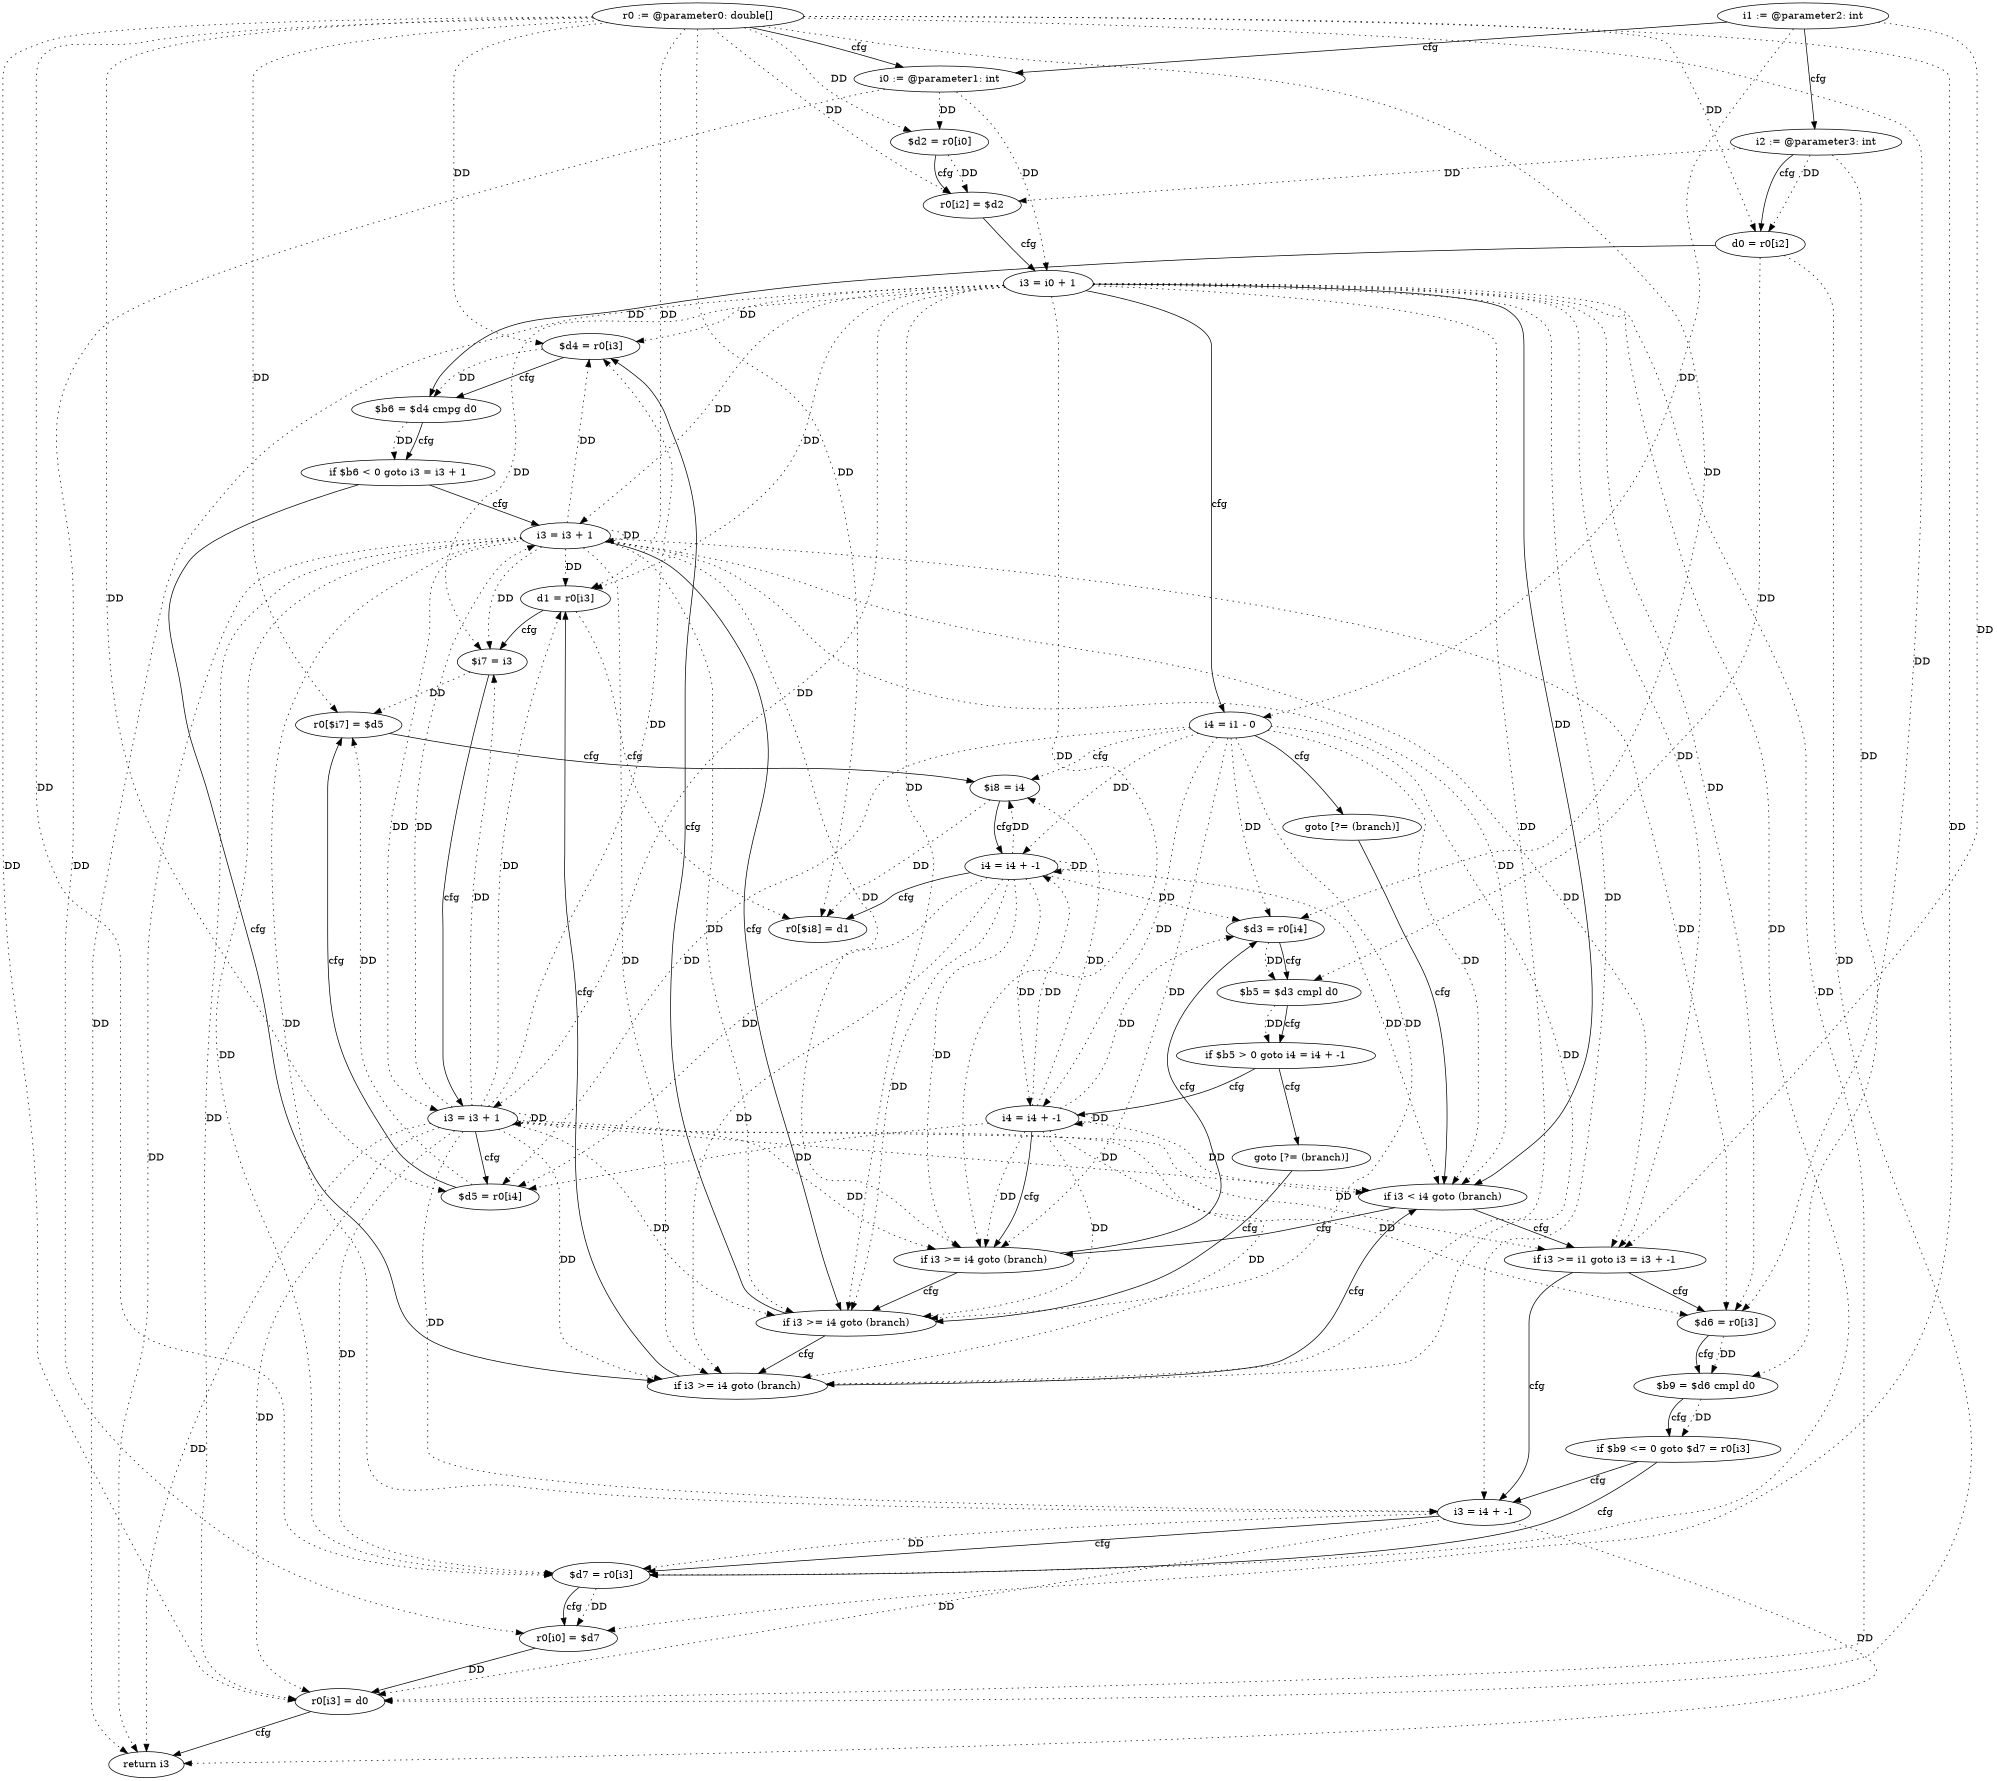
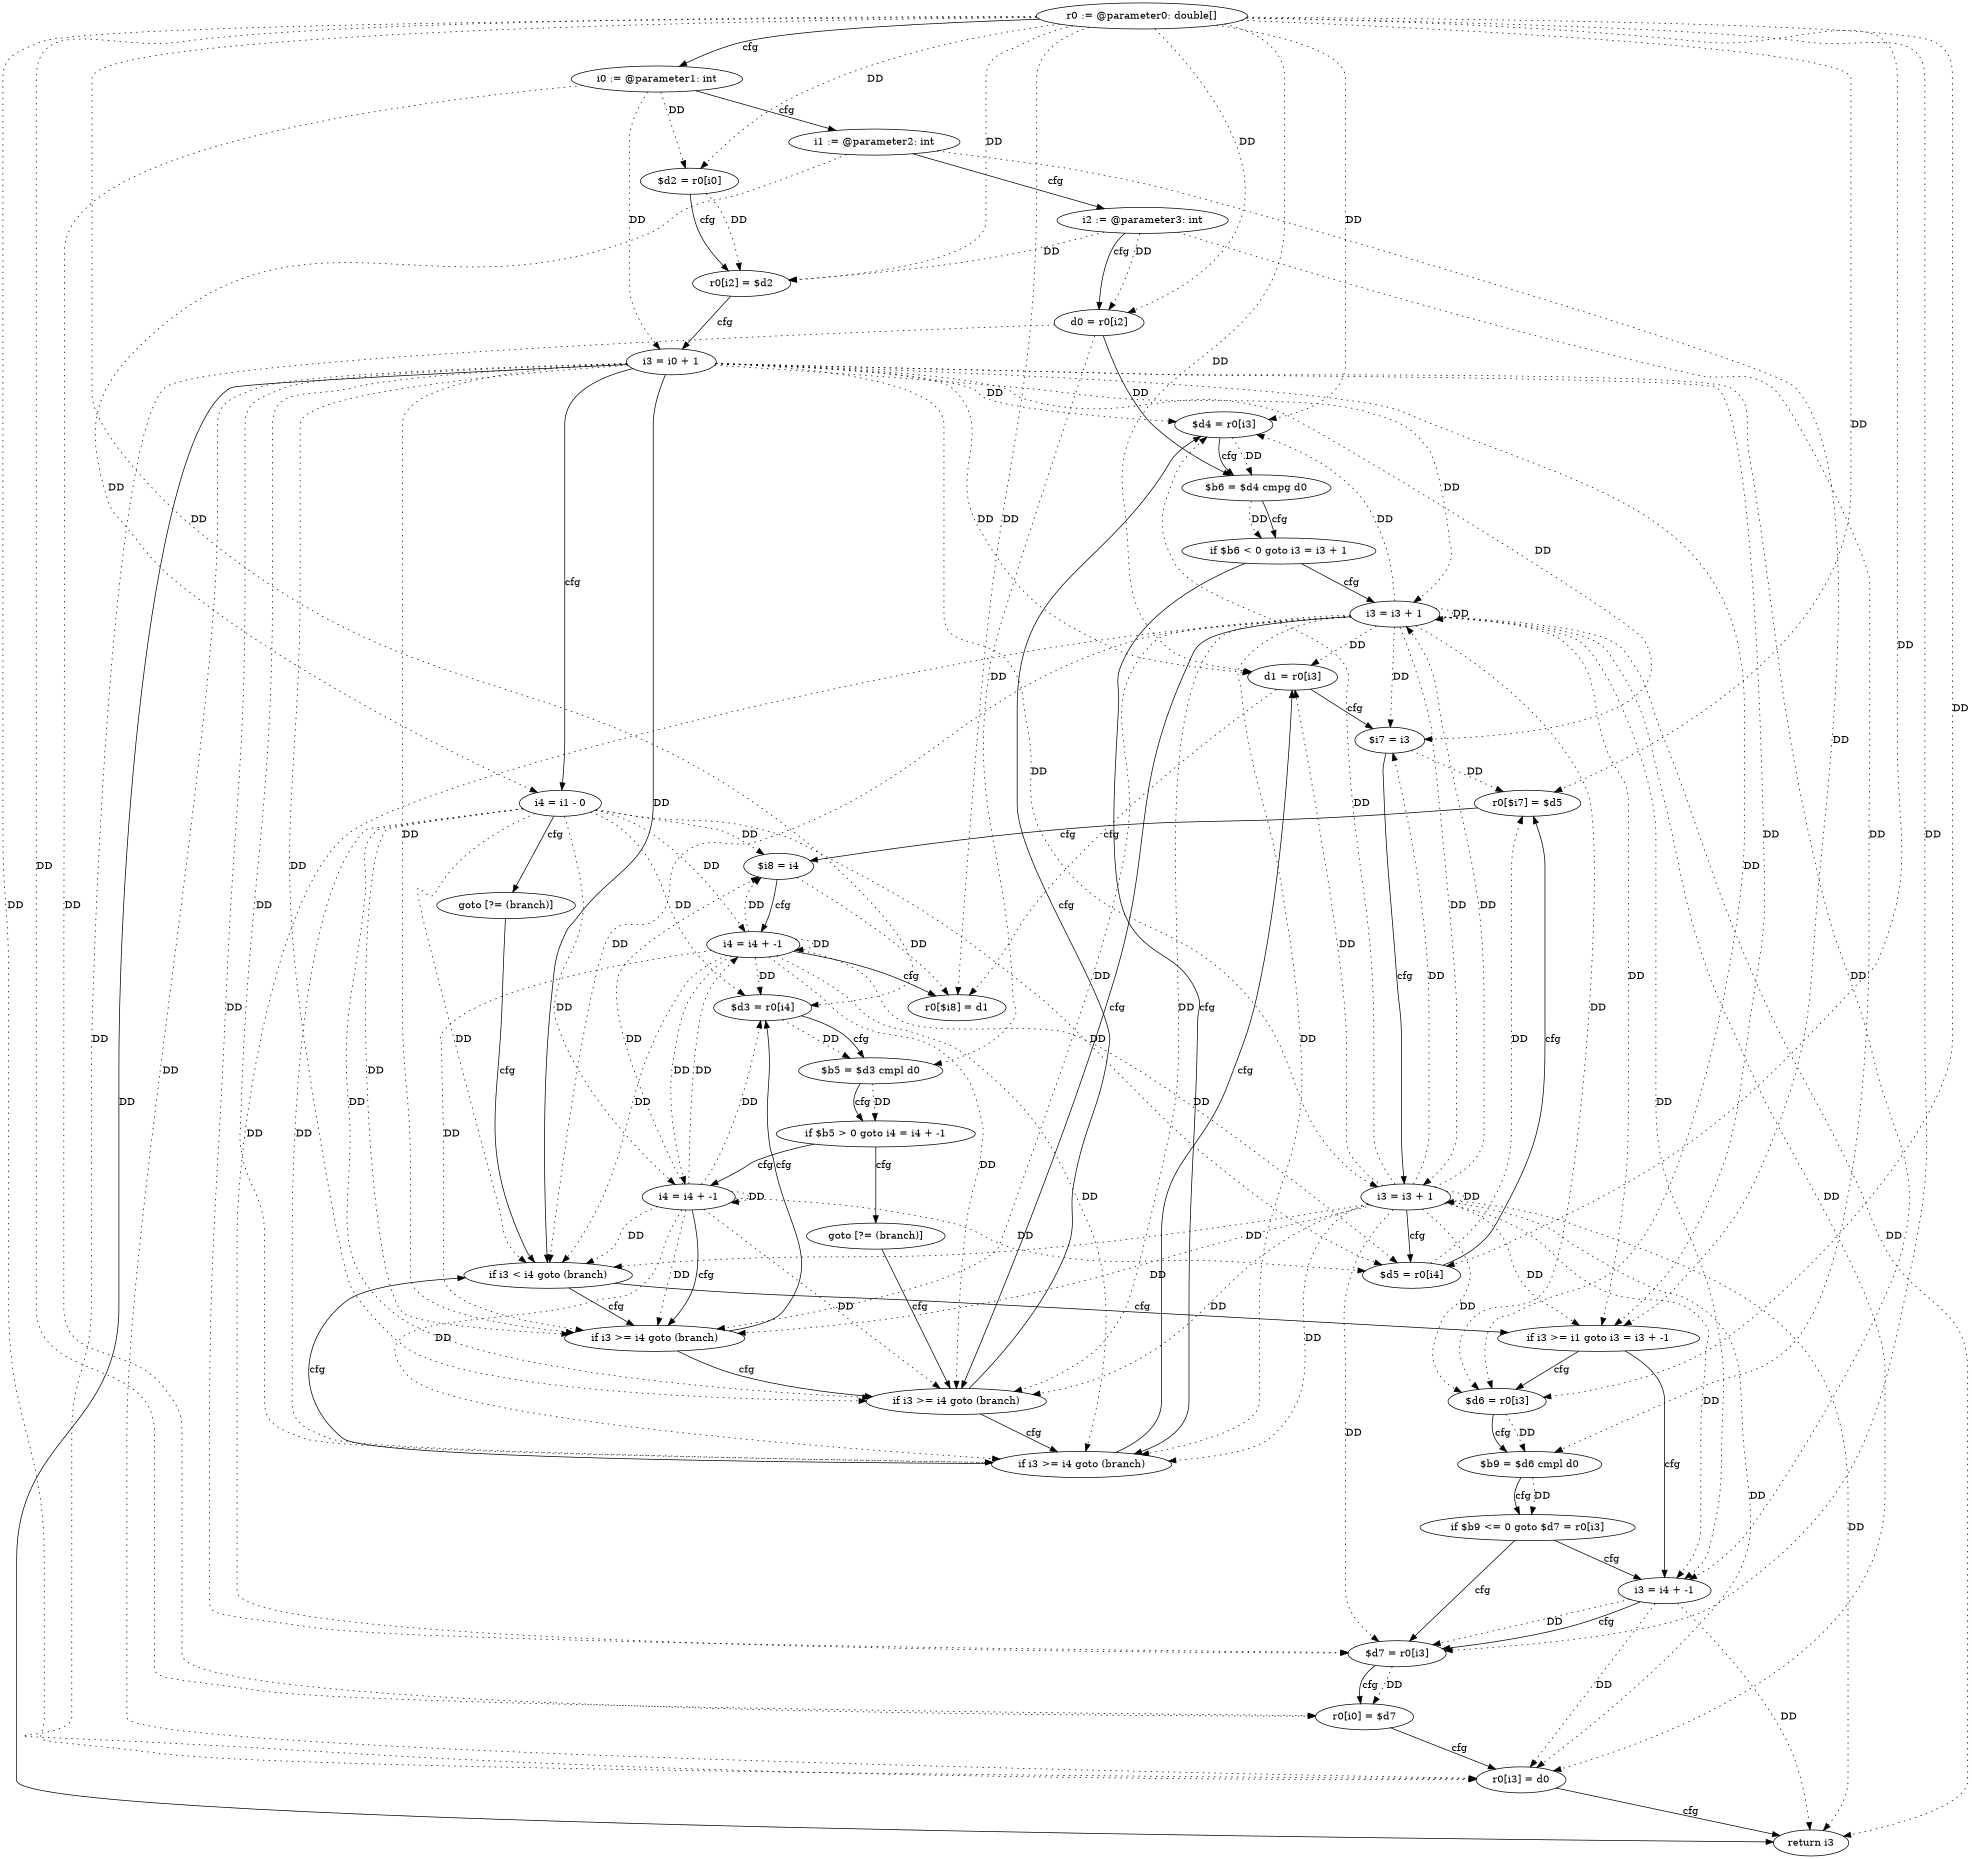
edge "i1 := @parameter2: int" -> "i0 := @parameter1: int": reversed
edge "i3 = i0 + 1" -> "return i3": style dotted -> solid
edge "i4 = i1 - 0" -> "$i8 = i4": label "cfg" -> "DD"
edge "r0[i0] = $d7" -> "r0[i3] = d0": label "DD" -> "cfg"
